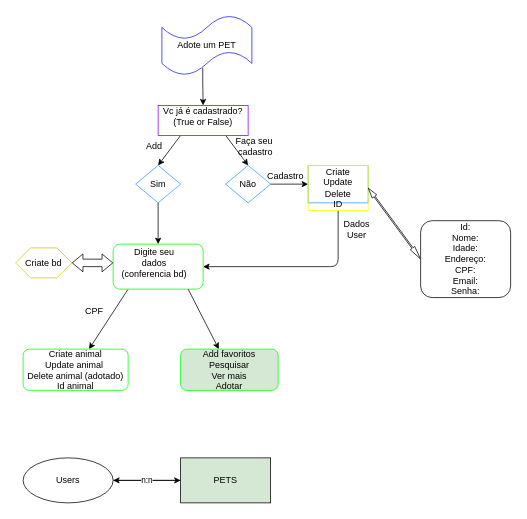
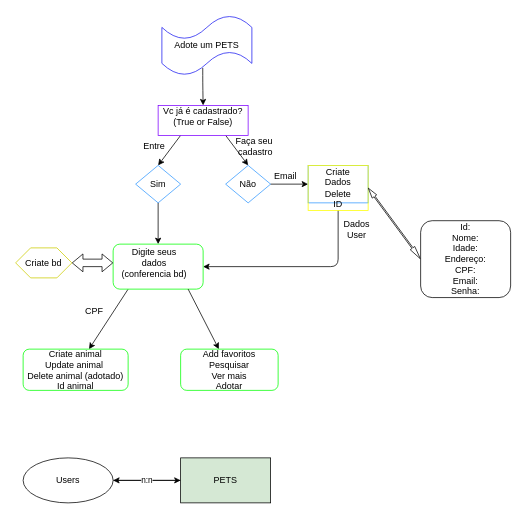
node "Adote um PET": label "Adote um PET" -> "Adote um PETS"
node "Add": label "Add" -> "Entre"
node "Cadastro": label "Cadastro" -> "Email"
node "Criate Update Delete ID": label "Criate Update Delete ID" -> "Criate Dados Delete ID"
node "Digite seu dados (conferencia bd)": label "Digite seu dados (conferencia bd)" -> "Digite seus dados (conferencia bd)"
node "Add favoritos Pesquisar Ver mais Adotar": fillcolor #d5e8d4 -> #ffffff
